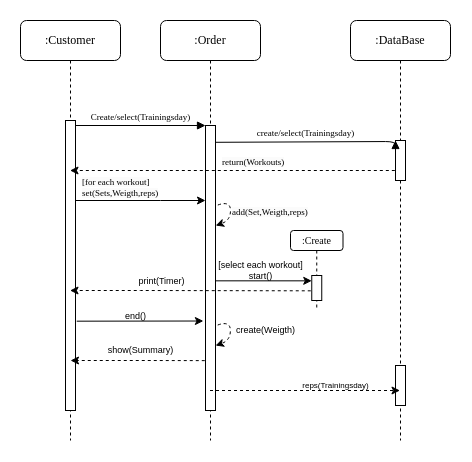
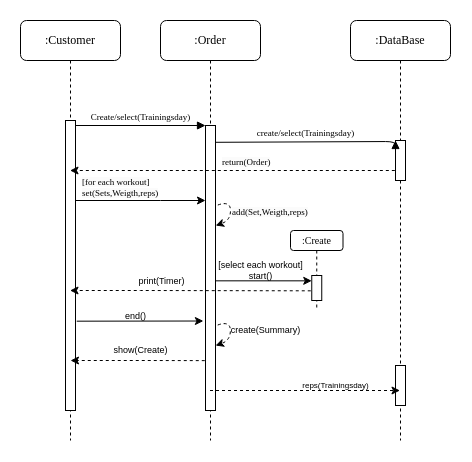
node "return(Workouts)": label "return(Workouts)" -> "return(Order)"
node "create(Weigth)": label "create(Weigth)" -> "create(Summary)"
node "show(Summary)": label "show(Summary)" -> "show(Create)"
